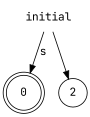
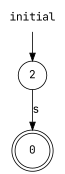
edge "initial" -> "0": now "2" -> "0"
